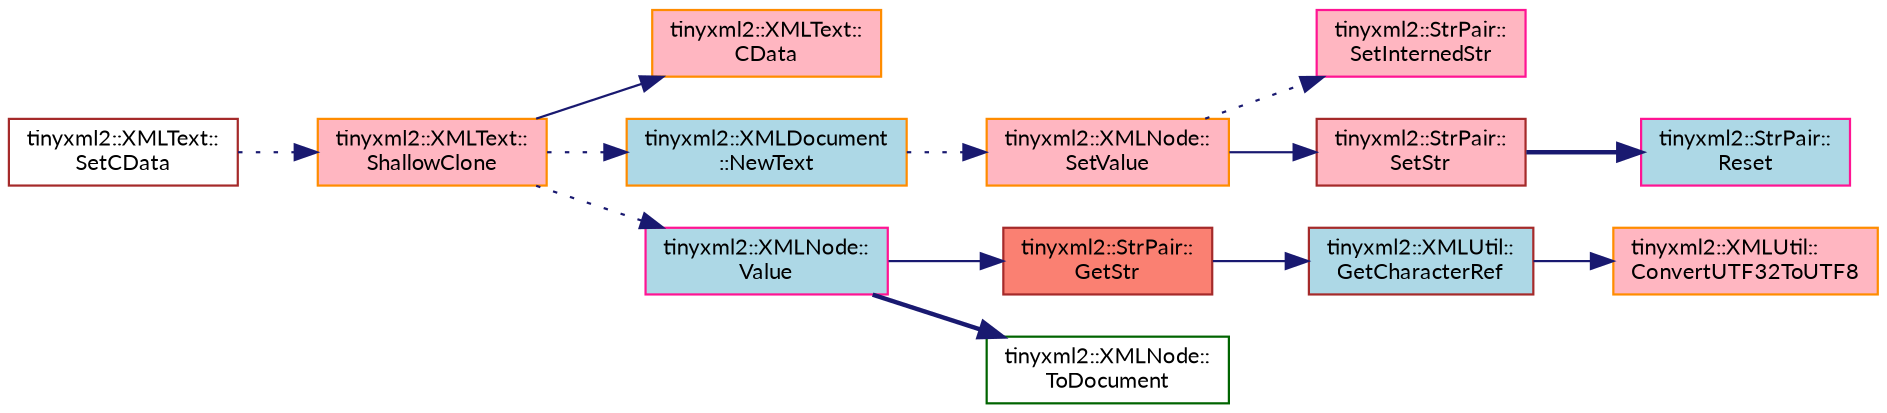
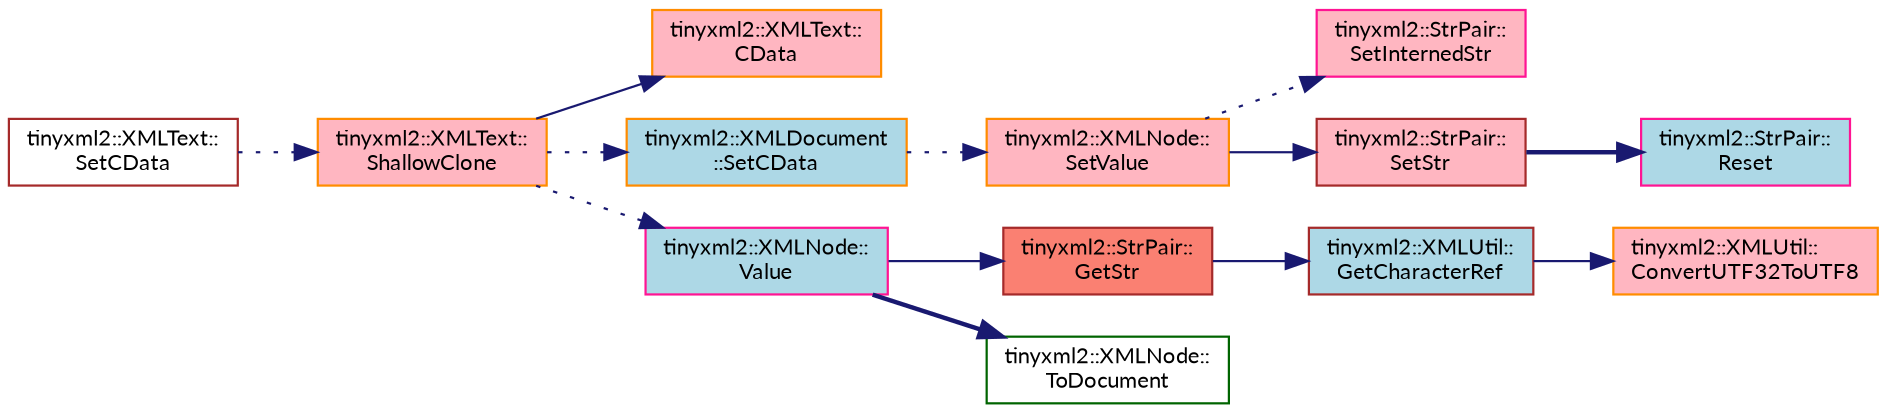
node "tinyxml2::XMLDocument ::NewText": label "tinyxml2::XMLDocument ::NewText" -> "tinyxml2::XMLDocument ::SetCData"
